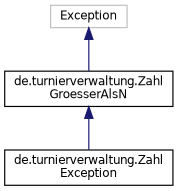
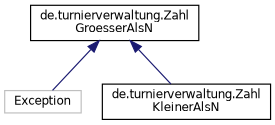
edge "de.turnierverwaltung.Zahl GroesserAlsN" -> "Exception": reversed
node "de.turnierverwaltung.Zahl Exception": label "de.turnierverwaltung.Zahl Exception" -> "de.turnierverwaltung.Zahl KleinerAlsN"
